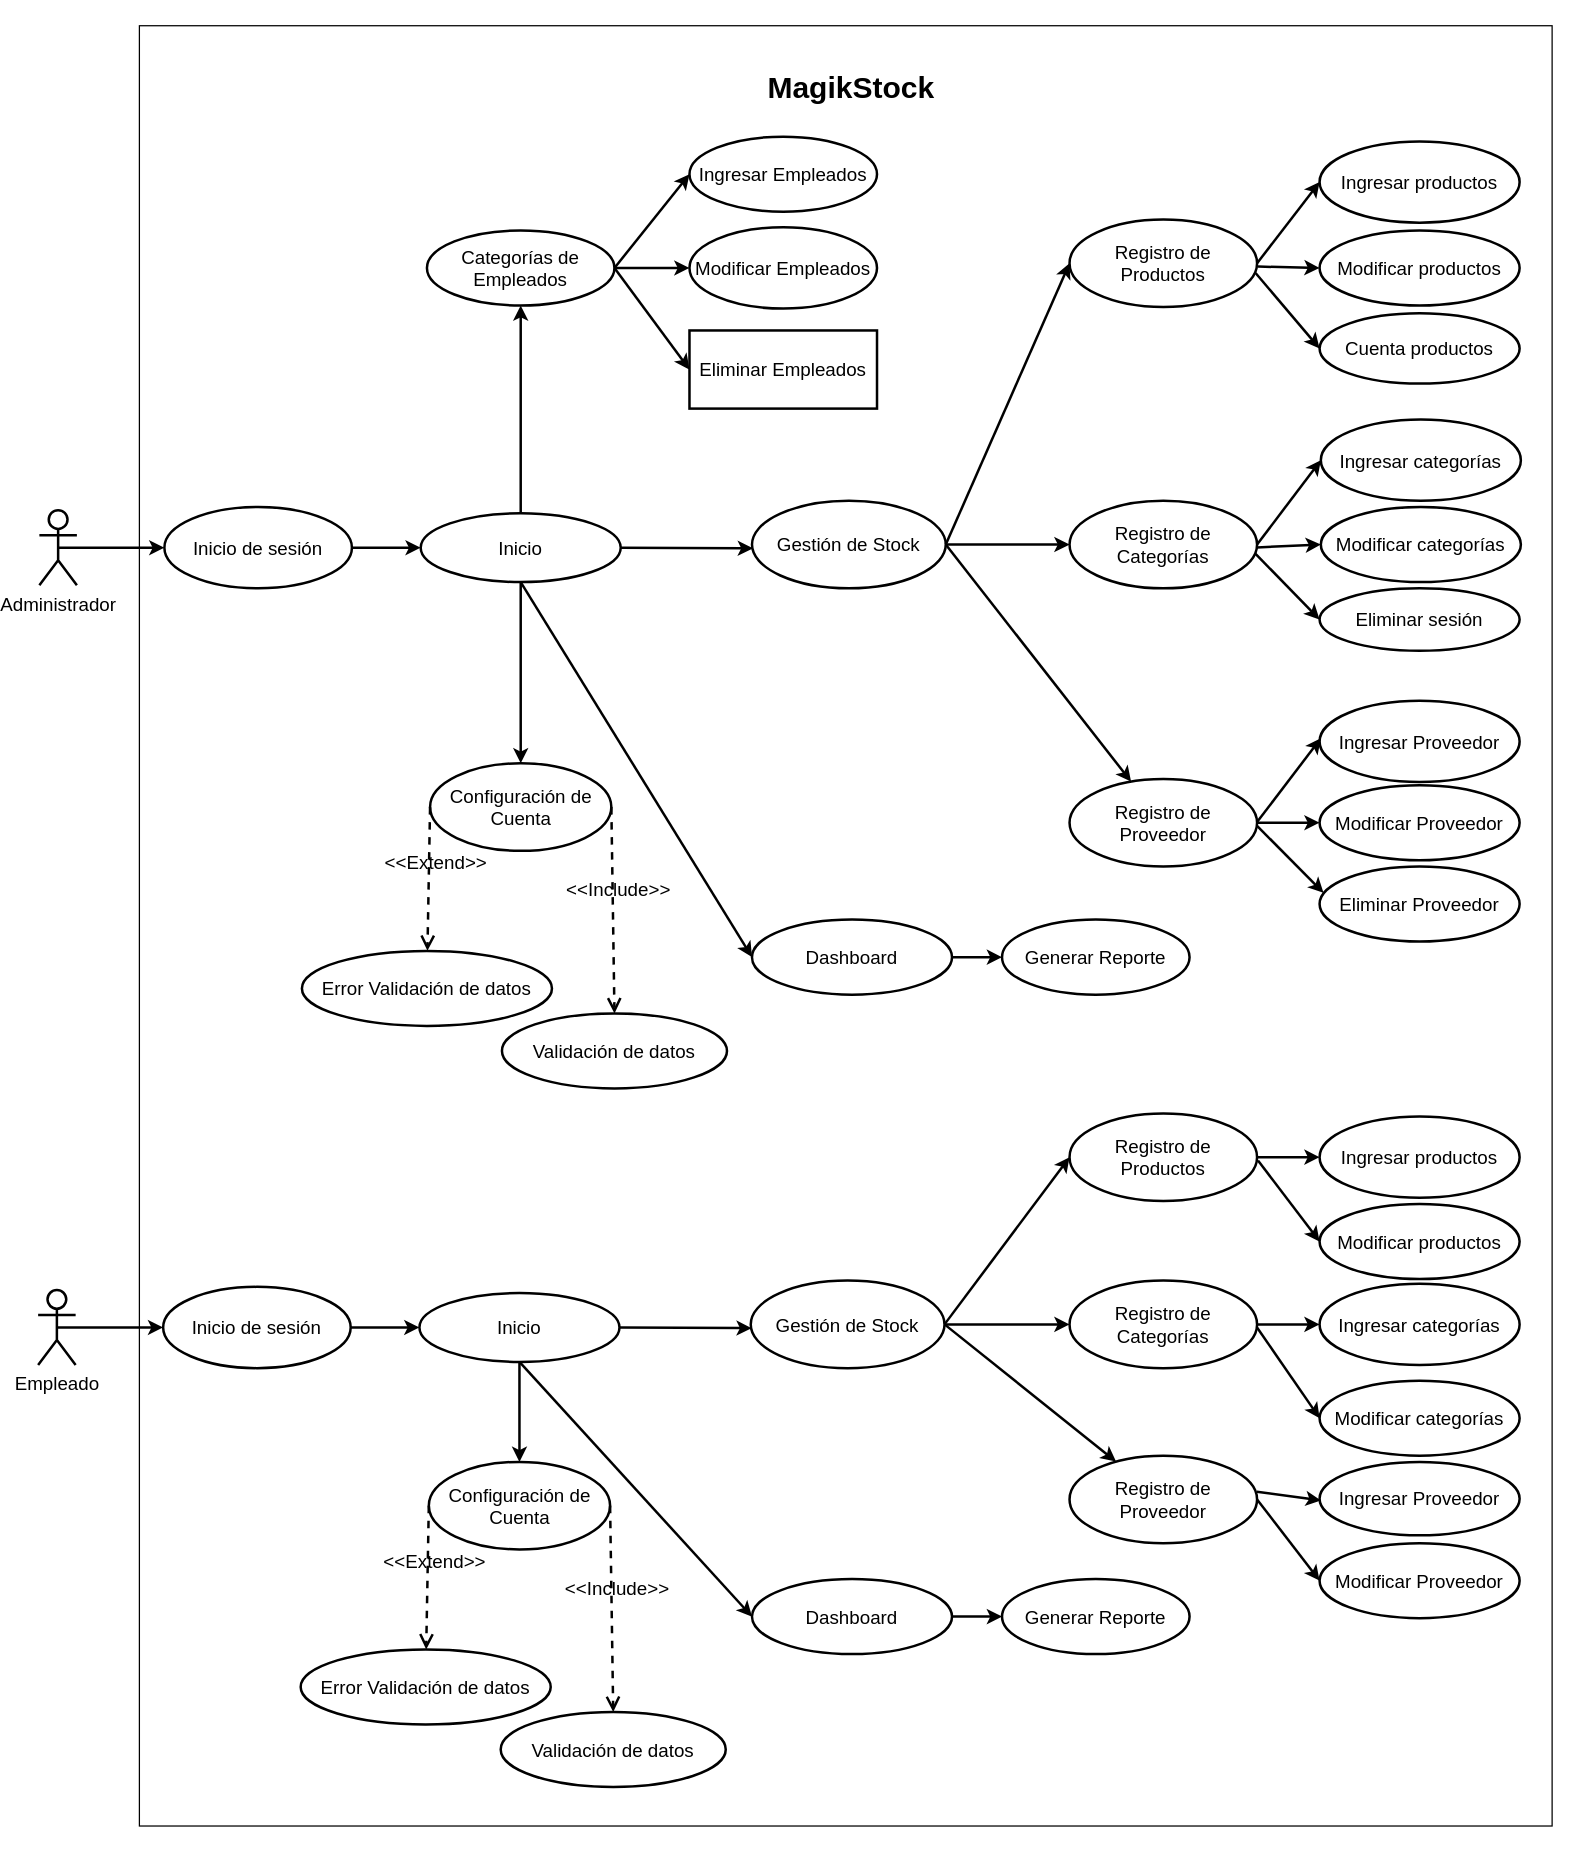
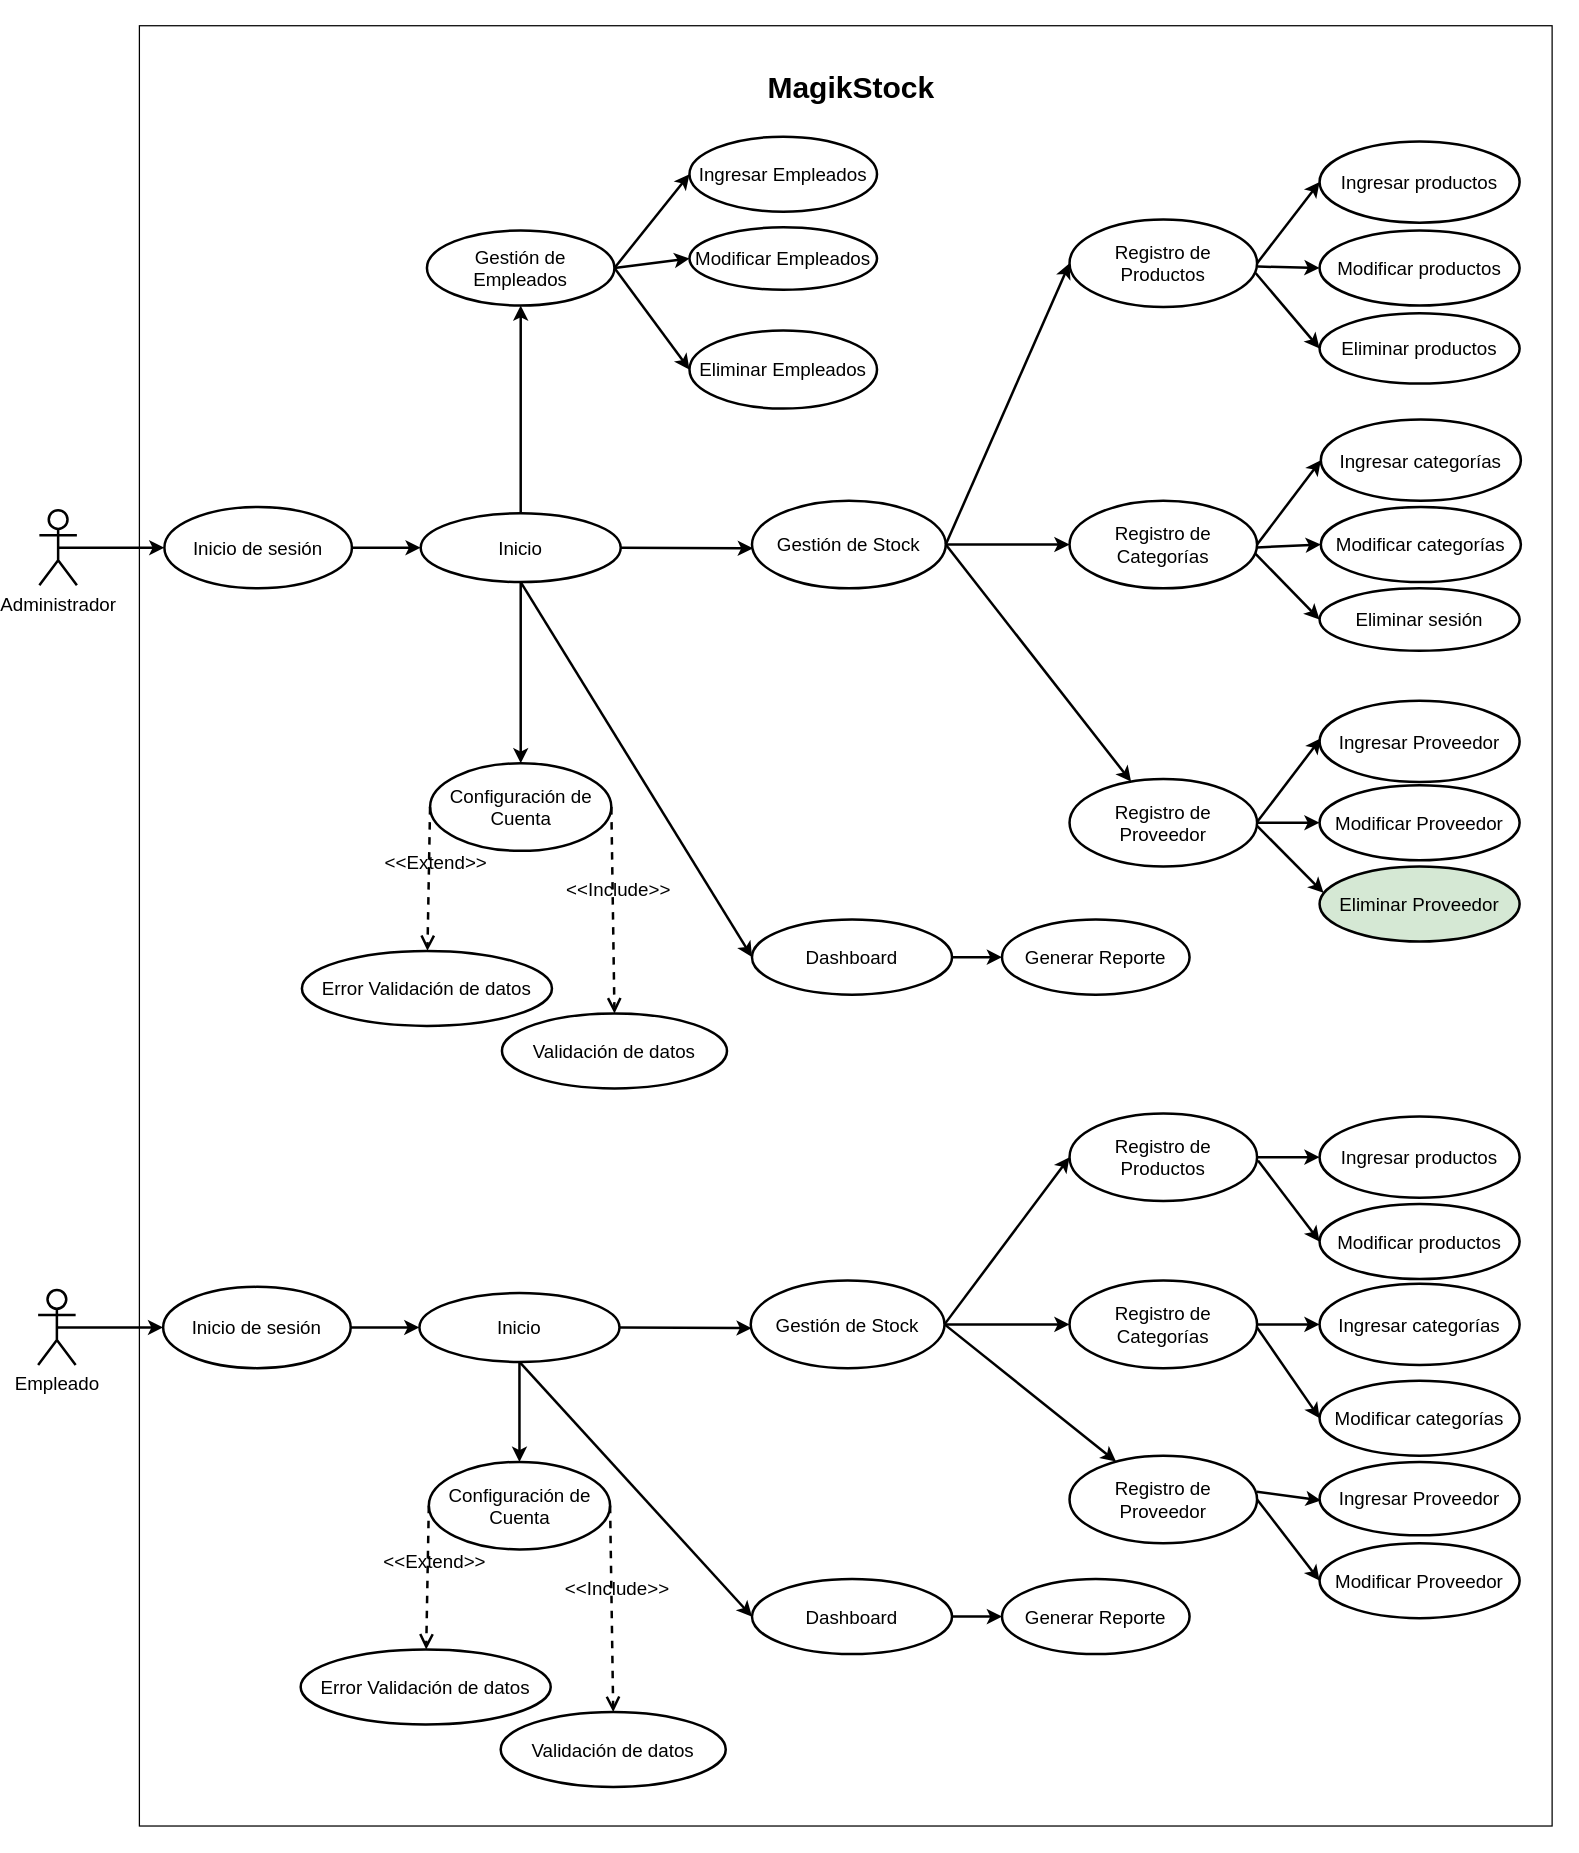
node "Categorías de Empleados": label "Categorías de Empleados" -> "Gestión de Empleados"
node "Modificar Empleados": size 188x81 -> 188x63
node "Cuenta productos": label "Cuenta productos" -> "Eliminar productos"
node "Eliminar Empleados": shape rectangle -> ellipse
node "Eliminar Proveedor": fillcolor #ffffff -> #d5e8d4
